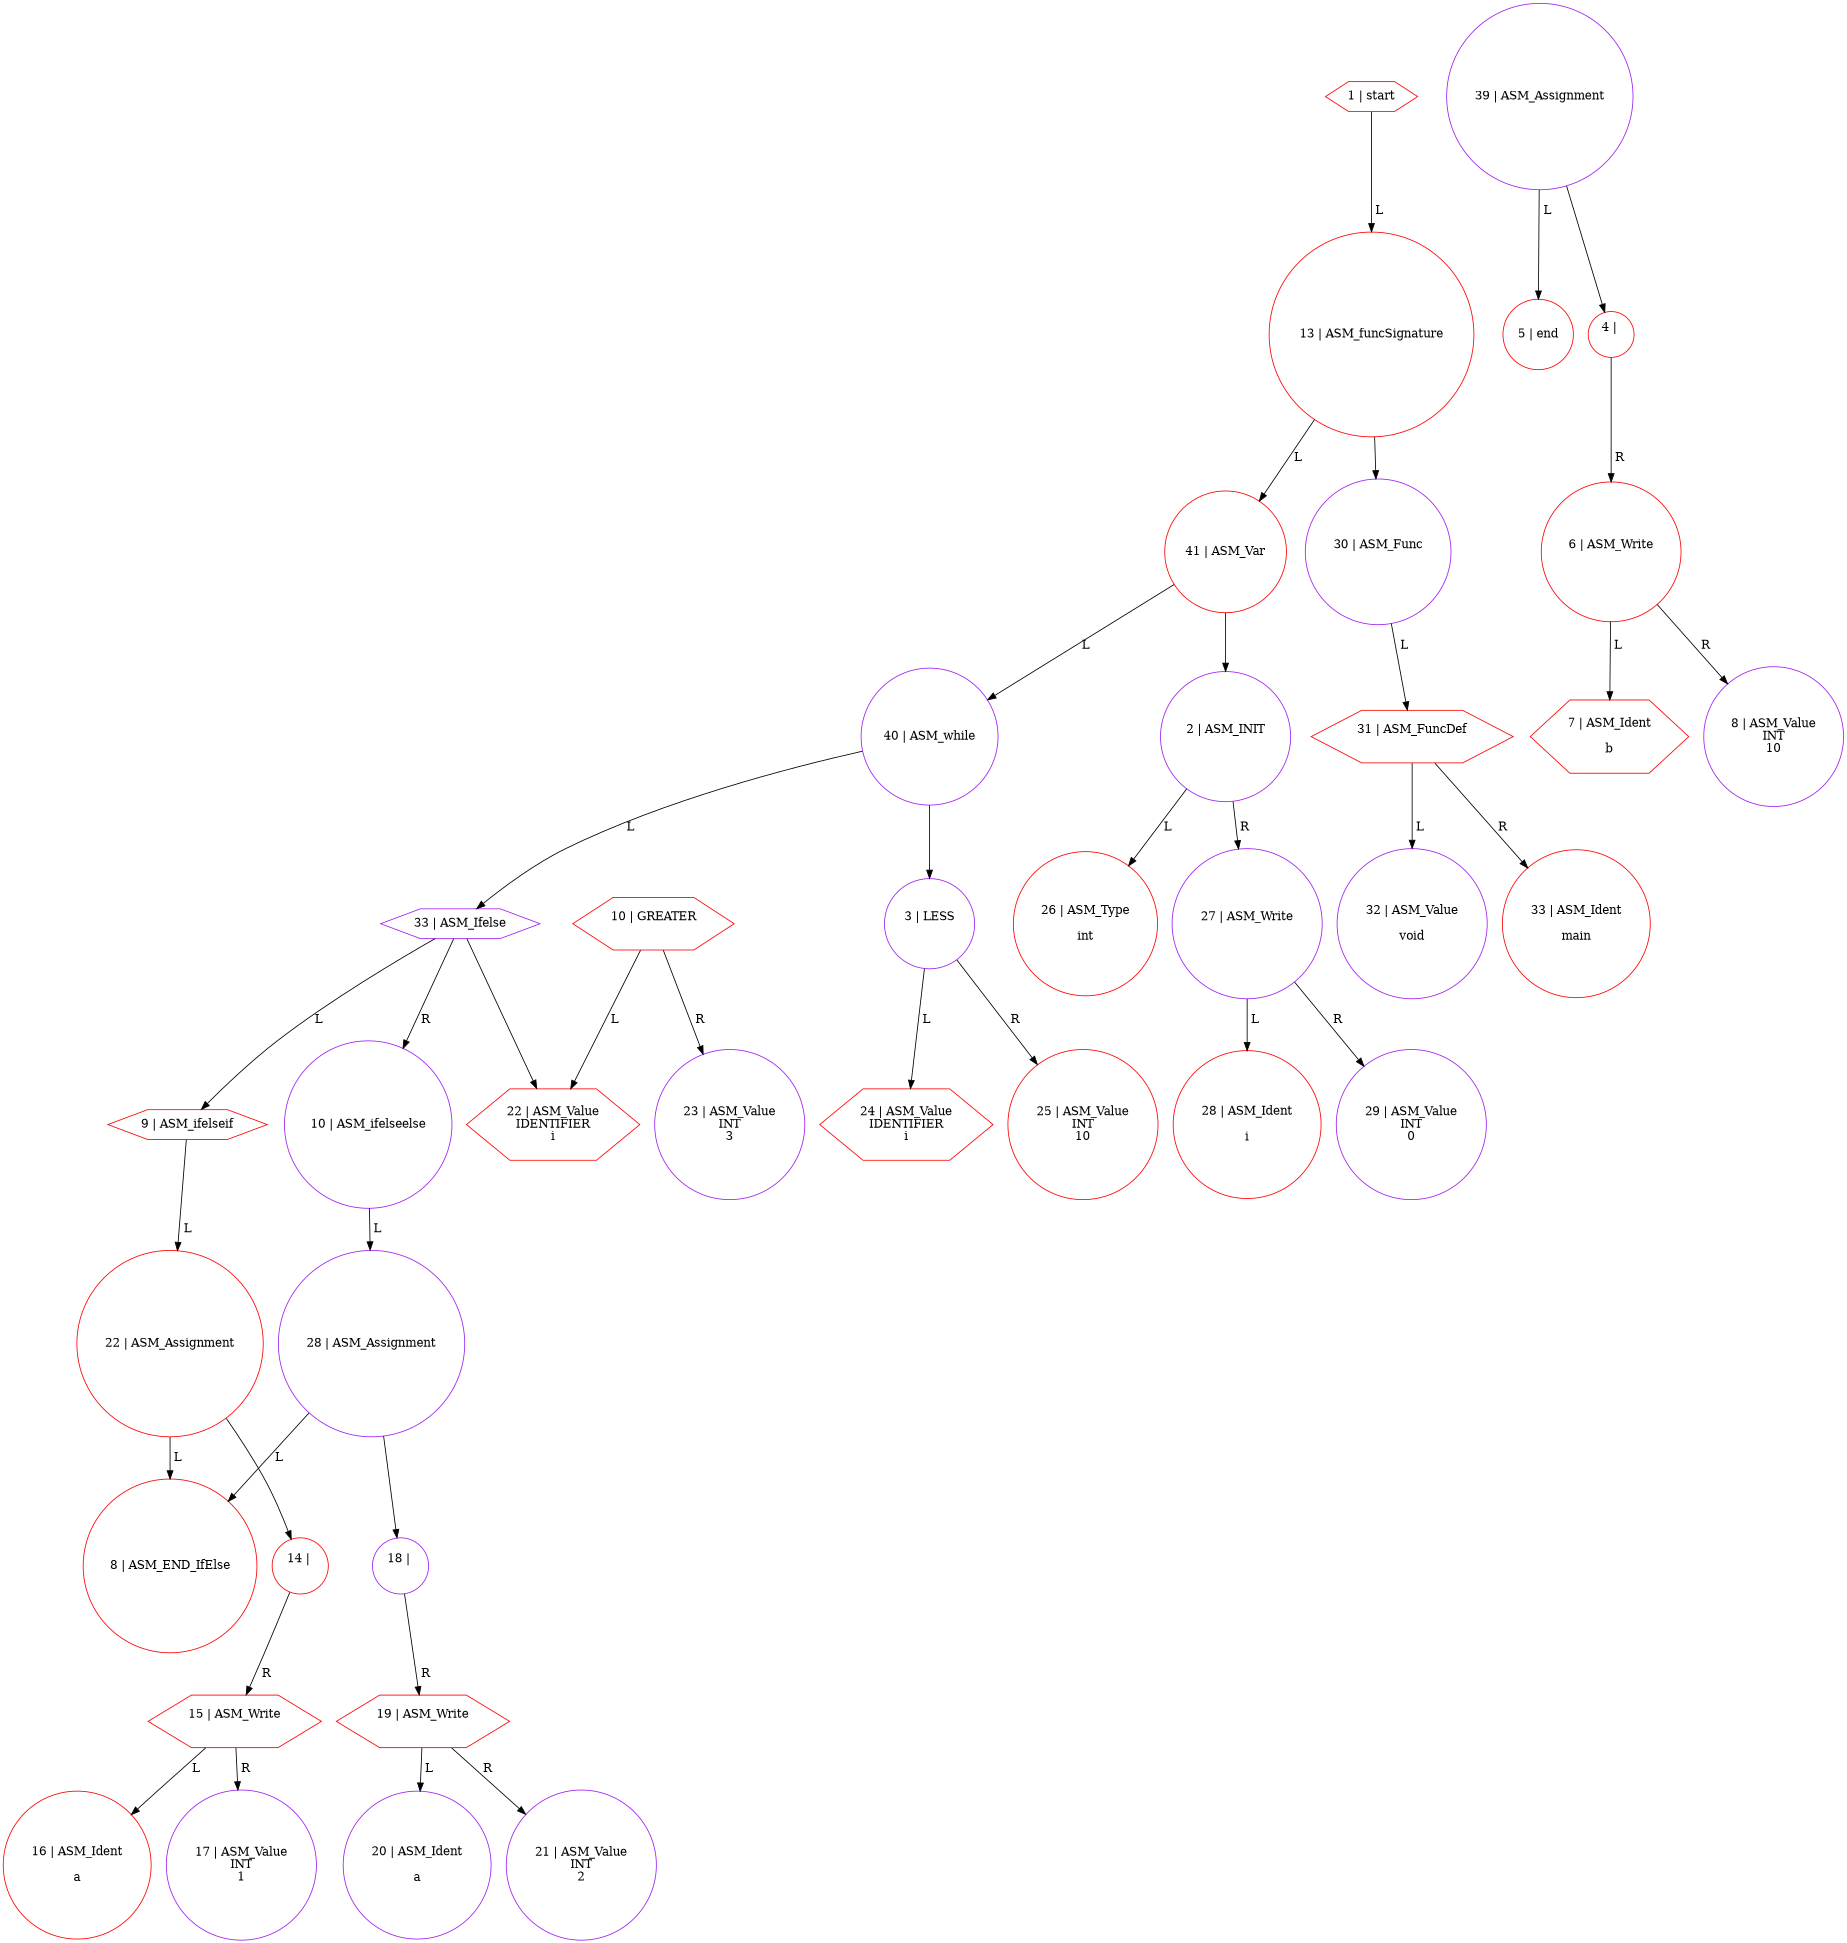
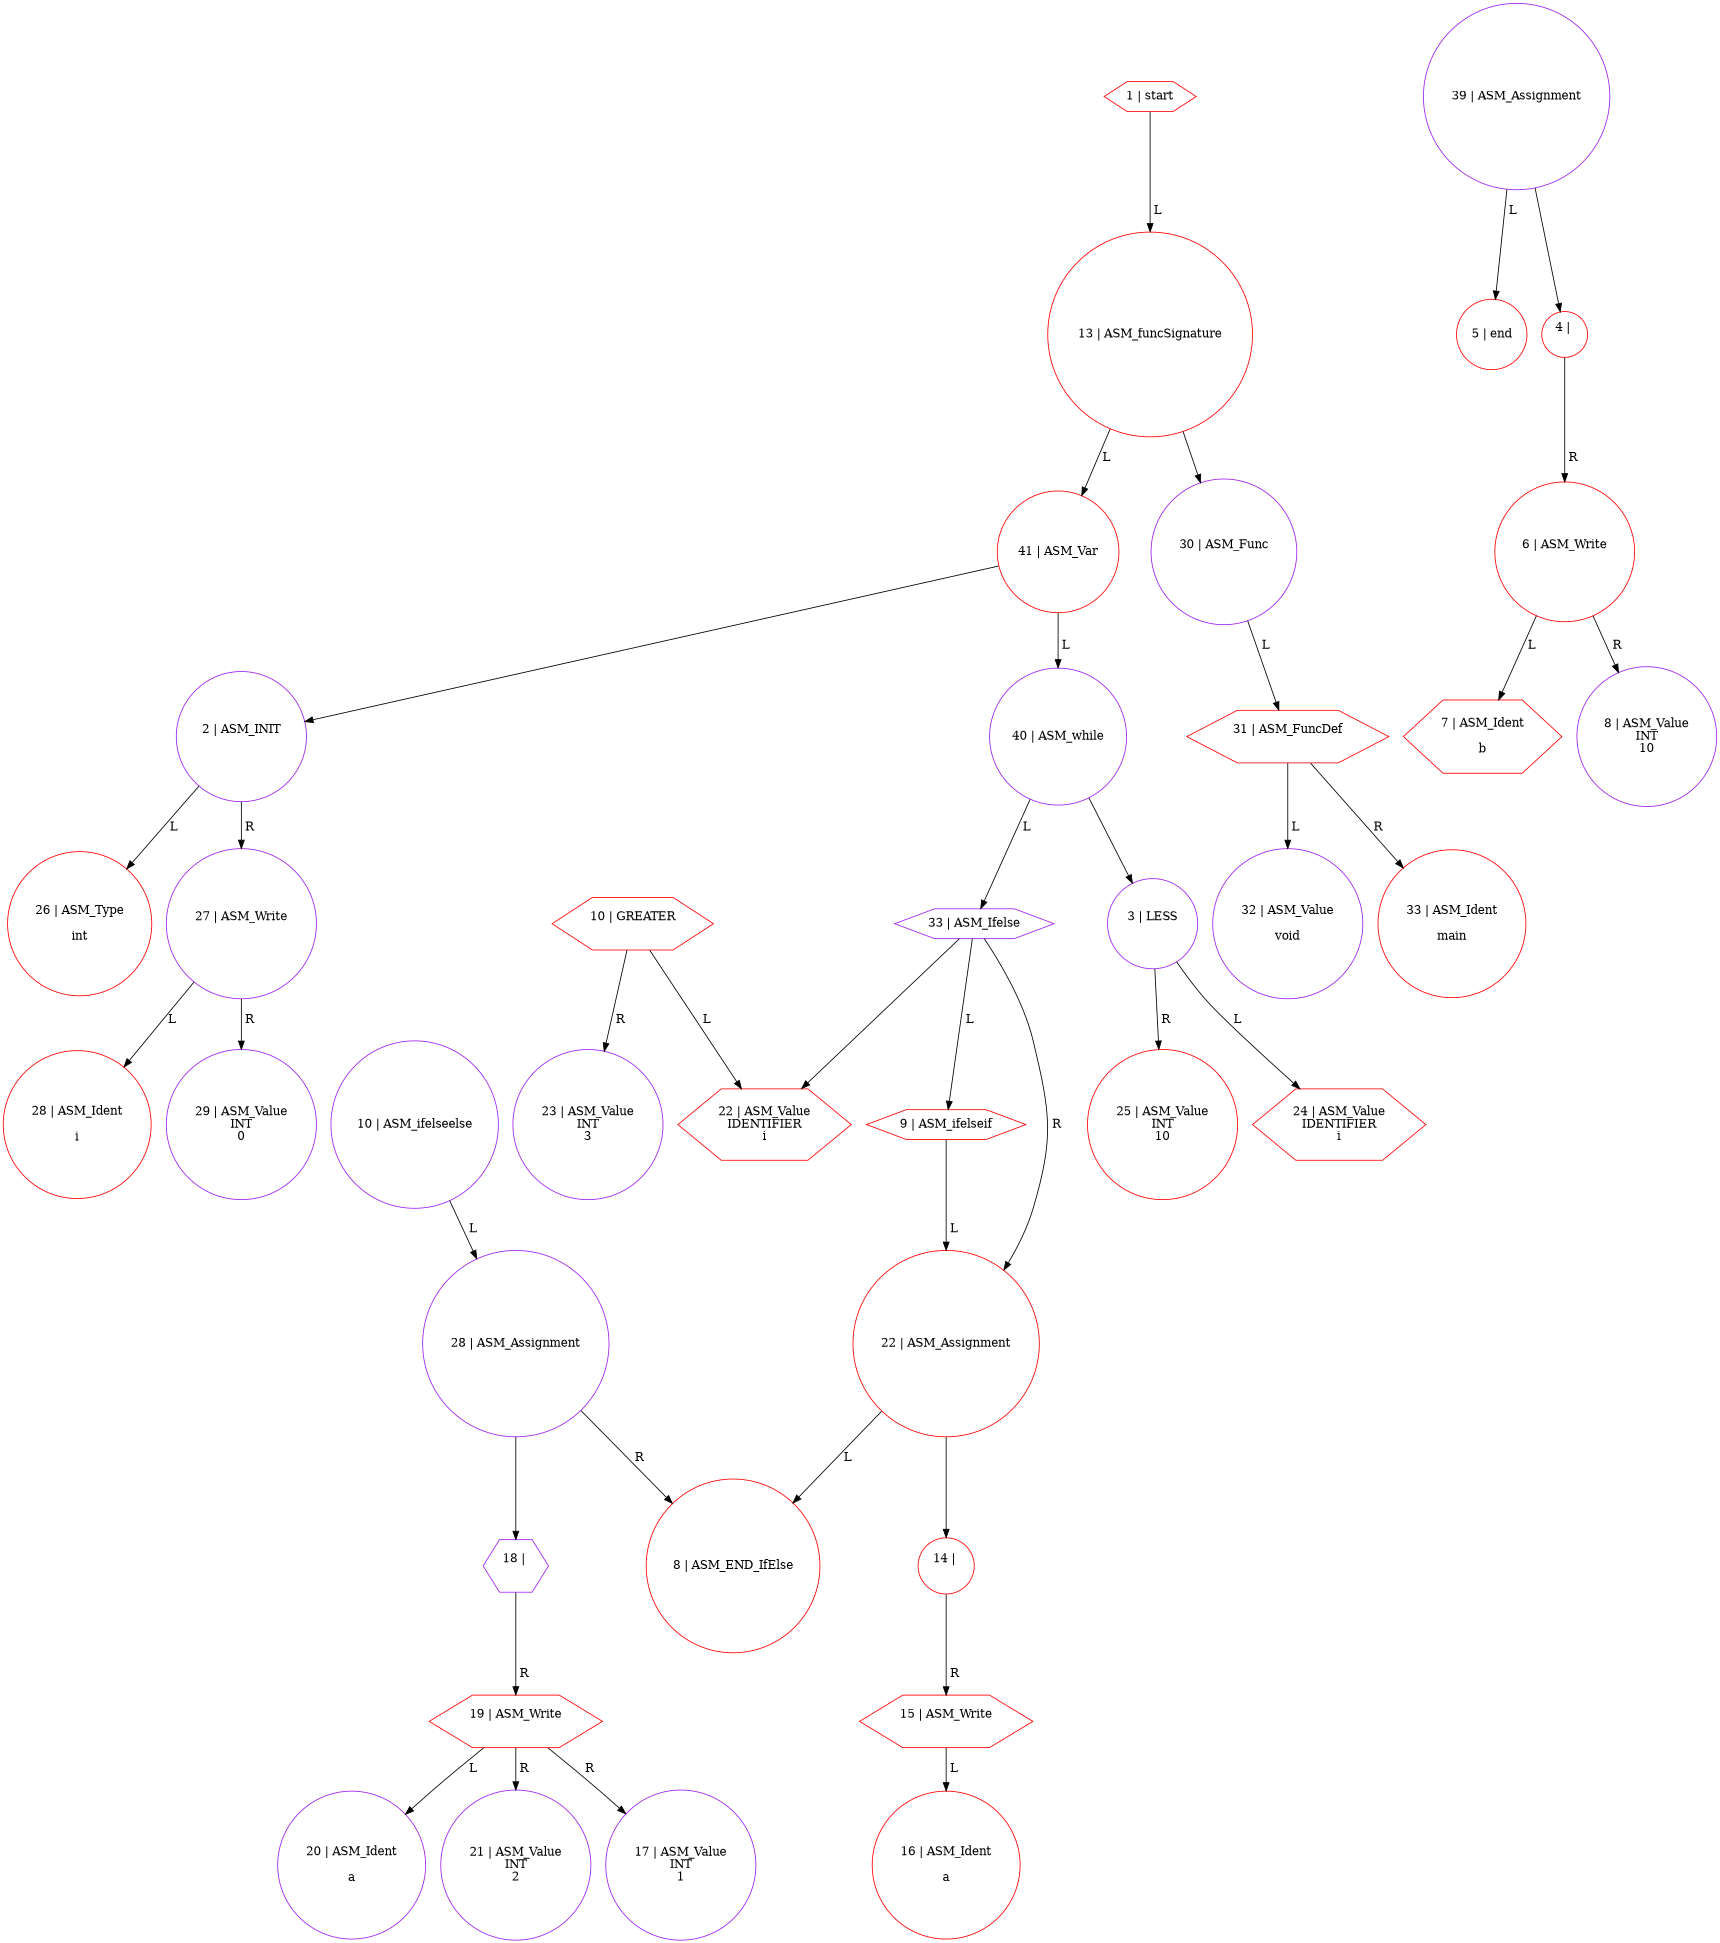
edge "33 | ASM_Ifelse" -> "10 | ASM_ifelseelse": now "33 | ASM_Ifelse" -> "22 | ASM_Assignment"
edge "28 | ASM_Assignment" -> "8 | ASM_END_IfElse": label " L " -> " R "
node "18 |": shape circle -> hexagon
edge "15 | ASM_Write" -> "17 | ASM_Value INT 1": now "19 | ASM_Write" -> "17 | ASM_Value INT 1"
